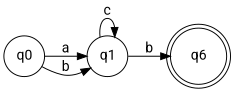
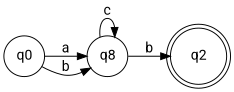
node "q1": label "q1" -> "q8"
node "q6": label "q6" -> "q2"
